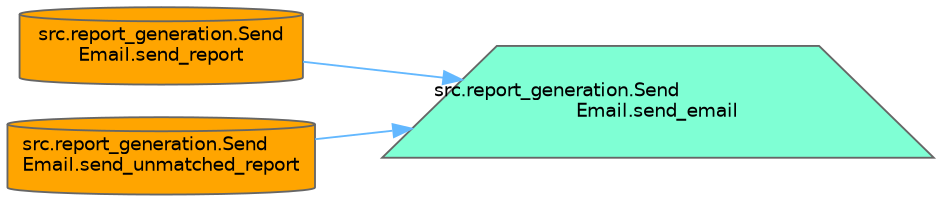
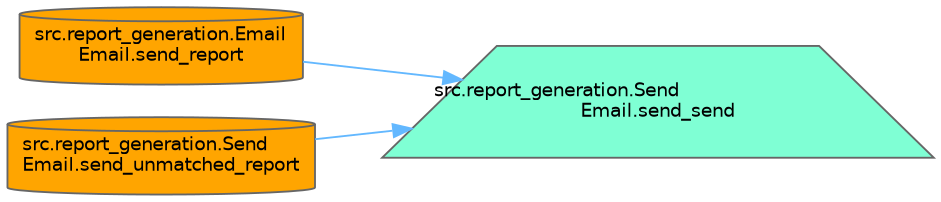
node "src.report_generation.Send Email.send_report": label "src.report_generation.Send Email.send_report" -> "src.report_generation.Email Email.send_report"
node "src.report_generation.Send Email.send_email": label "src.report_generation.Send Email.send_email" -> "src.report_generation.Send Email.send_send"
